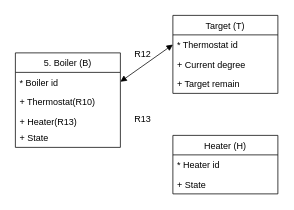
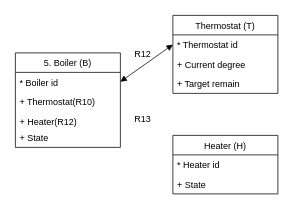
node "Target (T)": label "Target (T)" -> "Thermostat (T)"
node "+ Heater(R13)": label "+ Heater(R13)" -> "+ Heater(R12)"
